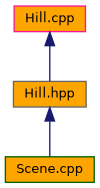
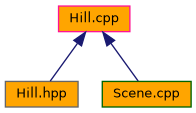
edge "Scene.cpp" -> "Hill.hpp": now "Scene.cpp" -> "Hill.cpp"
